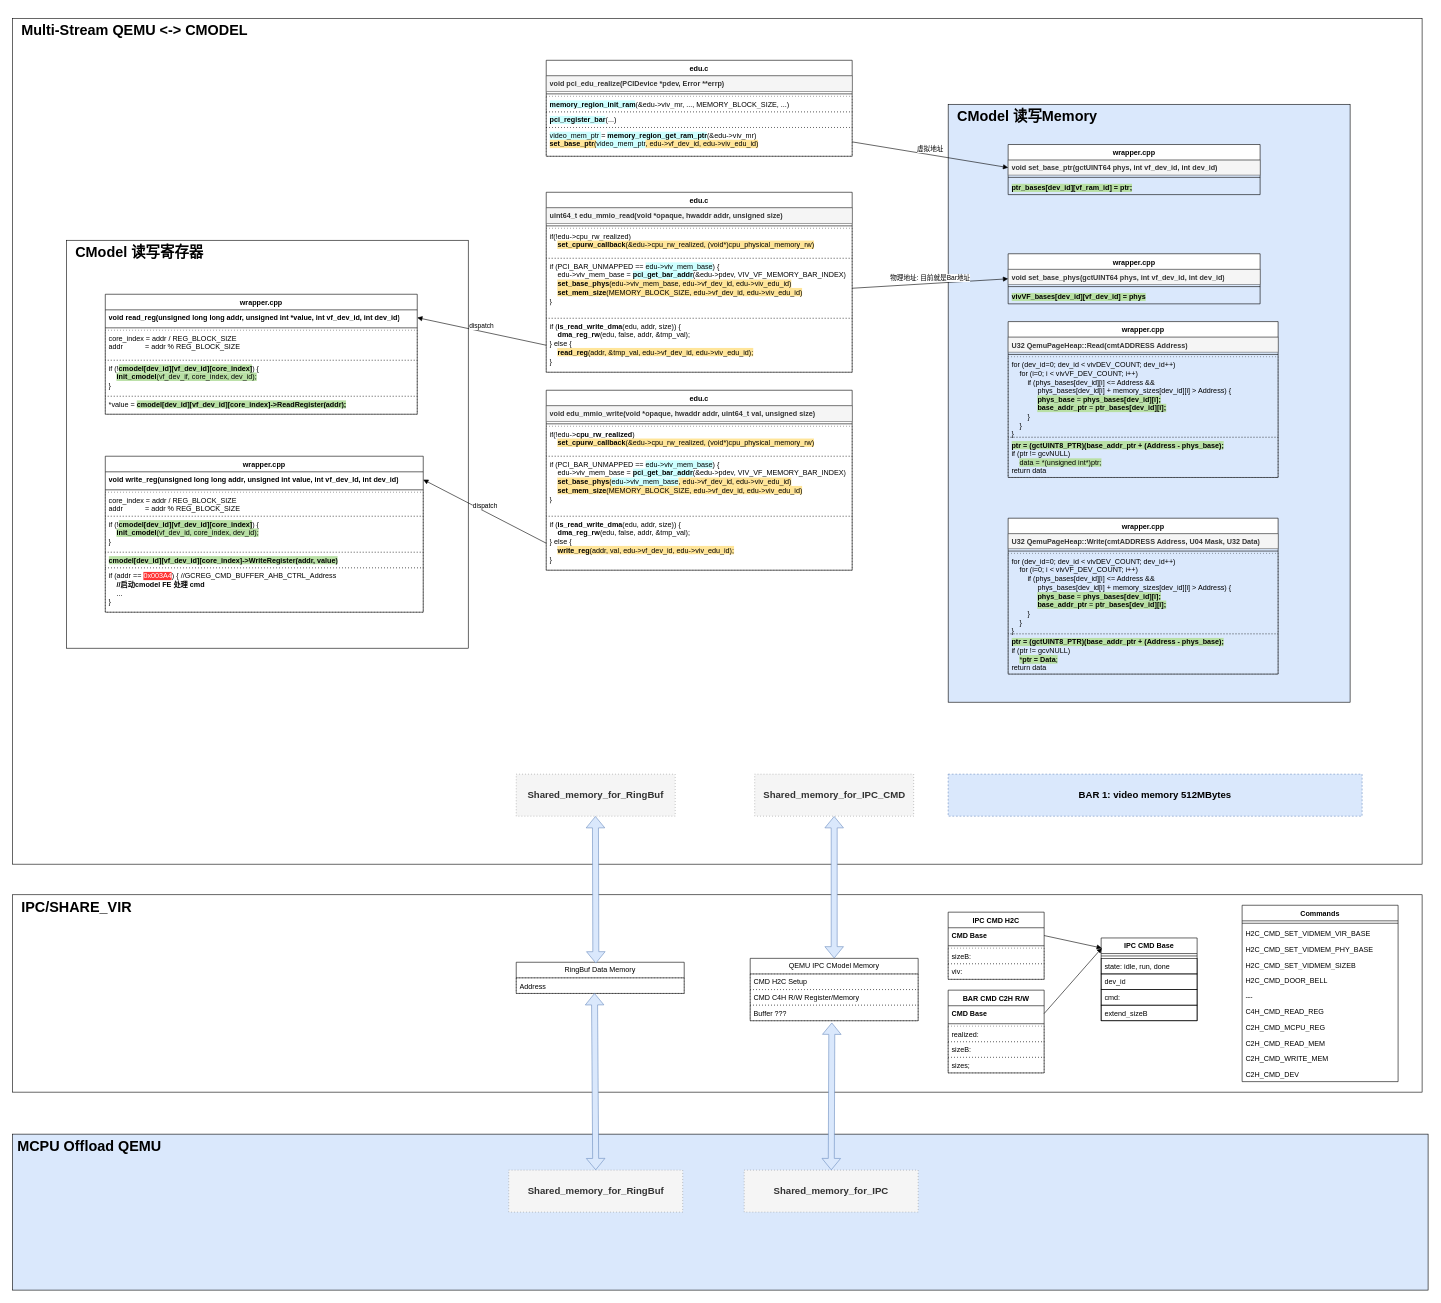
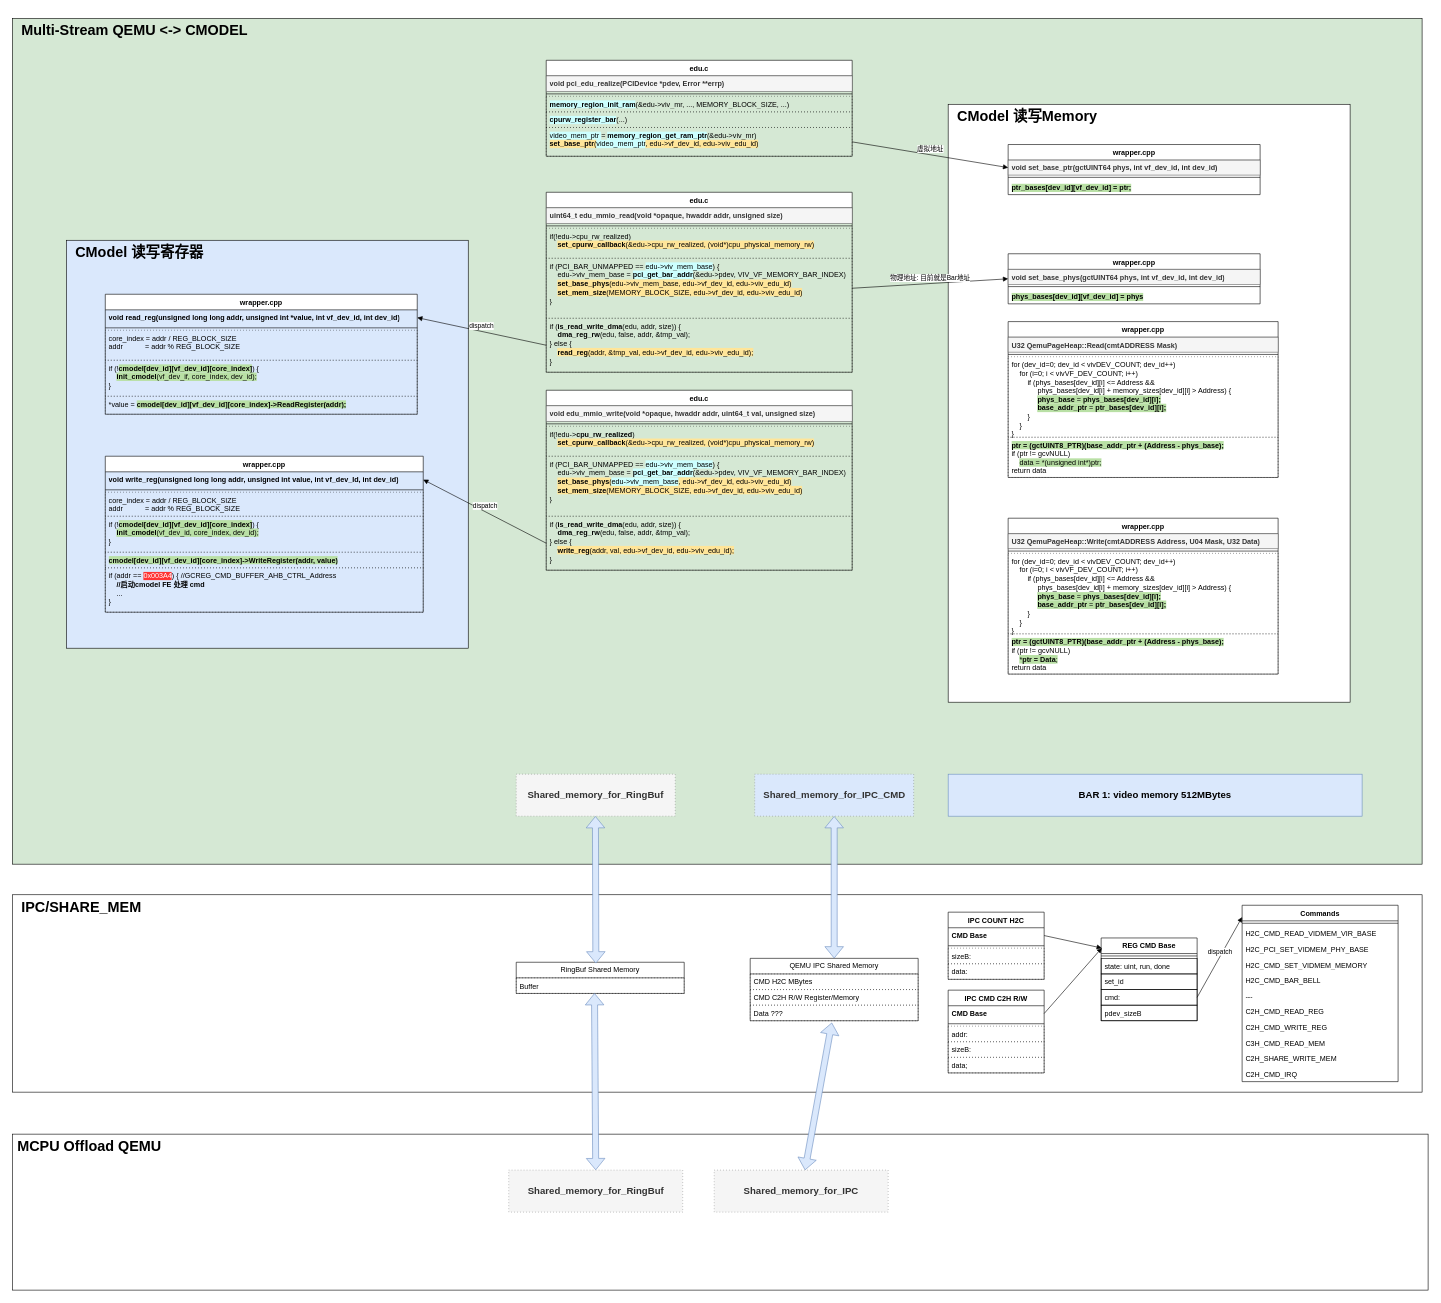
node "pci_register_bar(...)": label "pci_register_bar(...)" -> "cpurw_register_bar(...)"
node "ptr_bases[dev_id][vf_ram_id] = ptr;": label "ptr_bases[dev_id][vf_ram_id] = ptr;" -> "ptr_bases[dev_id][vf_dev_id] = ptr;"
node "vivVF_bases[dev_id][vf_dev_id] = phys": label "vivVF_bases[dev_id][vf_dev_id] = phys" -> "phys_bases[dev_id][vf_dev_id] = phys"
node "U32 QemuPageHeap::Read(cmtADDRESS Address)": label "U32 QemuPageHeap::Read(cmtADDRESS Address)" -> "U32 QemuPageHeap::Read(cmtADDRESS Mask)"
node "CModel 读写Memory": fillcolor #dae8fc -> #ffffff
node "Multi-Stream QEMU <-> CMODEL": fillcolor #ffffff -> #d5e8d4
node "CModel 读写寄存器": fillcolor #ffffff -> #dae8fc
node "Shared_memory_for_IPC_CMD": fillcolor #f5f5f5 -> #dae8fc
node "BAR 1: video memory 512MBytes": style dashed -> solid
node "IPC/SHARE_VIR": label "IPC/SHARE_VIR" -> "IPC/SHARE_MEM"
node "IPC CMD H2C": label "IPC CMD H2C" -> "IPC COUNT H2C"
node "H2C_CMD_SET_VIDMEM_VIR_BASE": label "H2C_CMD_SET_VIDMEM_VIR_BASE" -> "H2C_CMD_READ_VIDMEM_VIR_BASE"
node "IPC CMD Base": label "IPC CMD Base" -> "REG CMD Base"
node "H2C_CMD_SET_VIDMEM_PHY_BASE": label "H2C_CMD_SET_VIDMEM_PHY_BASE" -> "H2C_PCI_SET_VIDMEM_PHY_BASE"
edge "cmd:" -> "Commands": added, label "dispatch"
node "QEMU IPC CModel Memory": label "QEMU IPC CModel Memory" -> "QEMU IPC Shared Memory"
node "H2C_CMD_SET_VIDMEM_SIZEB": label "H2C_CMD_SET_VIDMEM_SIZEB" -> "H2C_CMD_SET_VIDMEM_MEMORY"
node "state: idle, run, done": label "state: idle, run, done" -> "state: uint, run, done"
node "RingBuf Data Memory": label "RingBuf Data Memory" -> "RingBuf Shared Memory"
node "viv:": label "viv:" -> "data:"
node "H2C_CMD_DOOR_BELL": label "H2C_CMD_DOOR_BELL" -> "H2C_CMD_BAR_BELL"
node "CMD H2C Setup": label "CMD H2C Setup" -> "CMD H2C MBytes"
node "dev_id": label "dev_id" -> "set_id"
node "Address": label "Address" -> "Buffer"
node "CMD C4H R/W Register/Memory": label "CMD C4H R/W Register/Memory" -> "CMD C2H R/W Register/Memory"
node "BAR CMD C2H R/W": label "BAR CMD C2H R/W" -> "IPC CMD C2H R/W"
node "C4H_CMD_READ_REG": label "C4H_CMD_READ_REG" -> "C2H_CMD_READ_REG"
node "Buffer ???": label "Buffer ???" -> "Data ???"
node "extend_sizeB": label "extend_sizeB" -> "pdev_sizeB"
node "C2H_CMD_MCPU_REG": label "C2H_CMD_MCPU_REG" -> "C2H_CMD_WRITE_REG"
node "realized:": label "realized:" -> "addr:"
node "C2H_CMD_READ_MEM": label "C2H_CMD_READ_MEM" -> "C3H_CMD_READ_MEM"
node "C2H_CMD_WRITE_MEM": label "C2H_CMD_WRITE_MEM" -> "C2H_SHARE_WRITE_MEM"
node "sizes;": label "sizes;" -> "data;"
node "C2H_CMD_DEV": label "C2H_CMD_DEV" -> "C2H_CMD_IRQ"
node "Shared_memory_for_IPC": moved (831, 1191) -> (801, 1191)
node "MCPU Offload QEMU": fillcolor #dae8fc -> #ffffff
